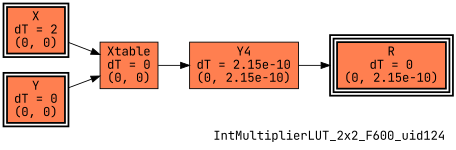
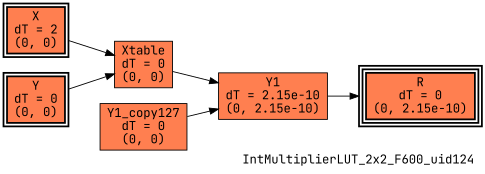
node "Y4 dT = 2.15e-10 (0, 2.15e-10)": label "Y4 dT = 2.15e-10 (0, 2.15e-10)" -> "Y1 dT = 2.15e-10 (0, 2.15e-10)"
node "Y1_copy127 dT = 0 (0, 0)": added
